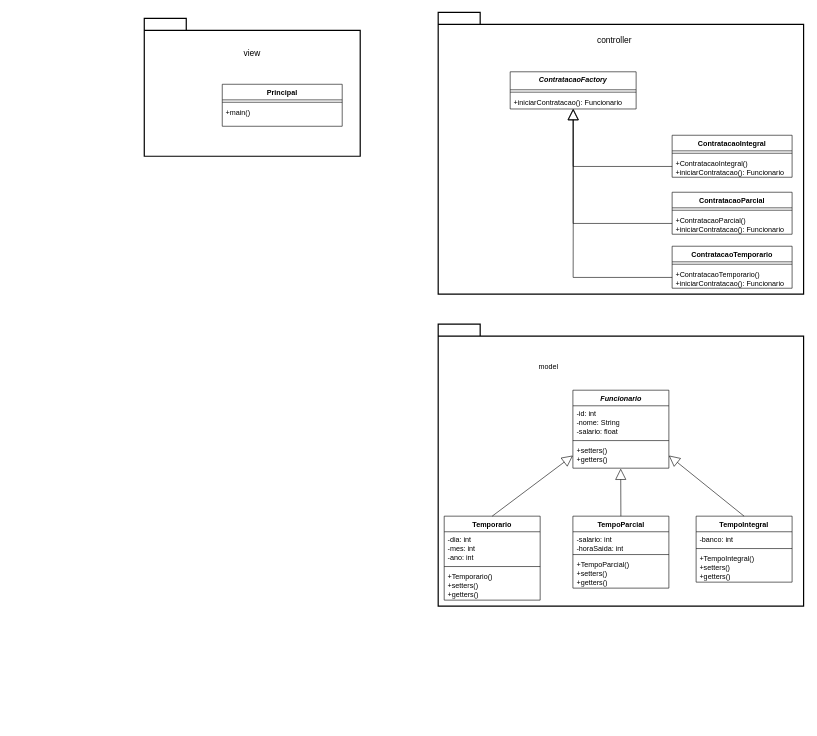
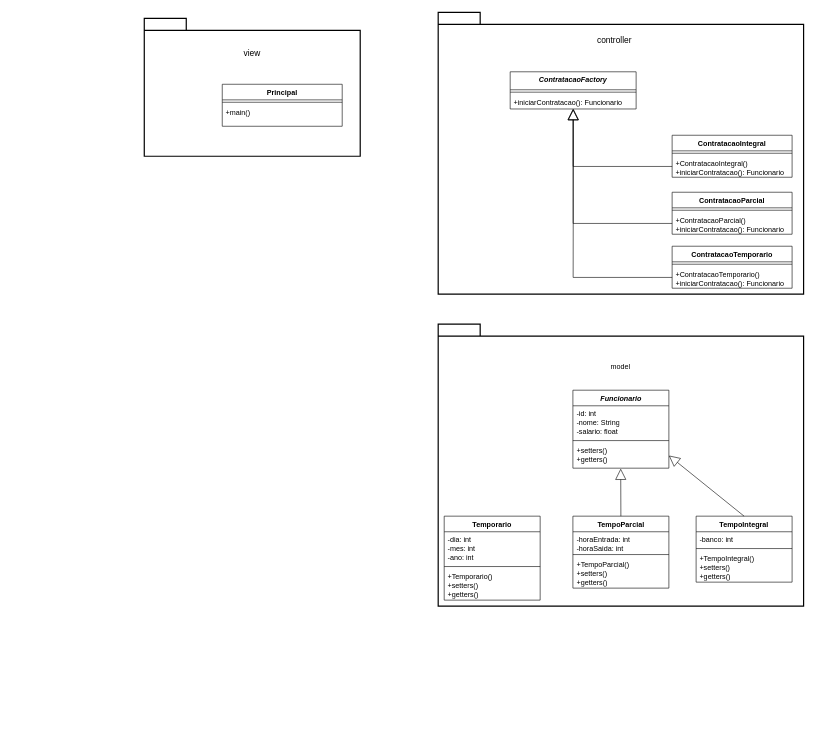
node "model": moved (549, 367) -> (621, 367)
edge "Temporario" -> "+setters() +getters()": removed
node "-salario: int -horaSaida: int": label "-salario: int -horaSaida: int" -> "-horaEntrada: int -horaSaida: int"
